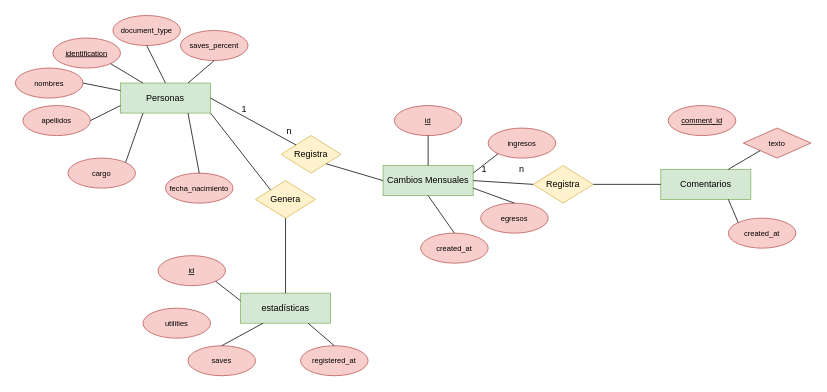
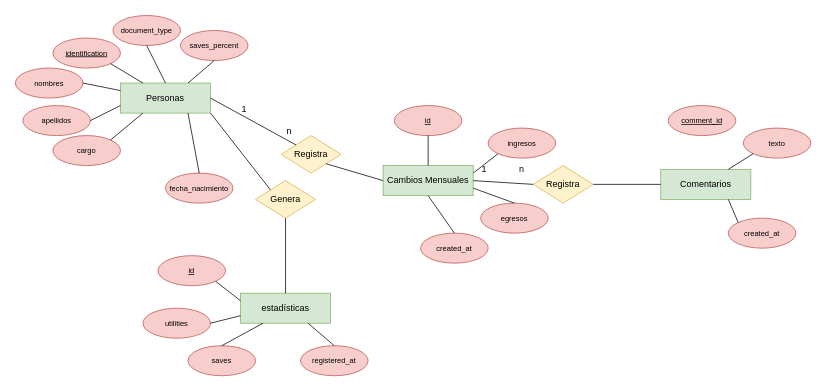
node "texto": shape diamond -> ellipse
node "cargo": moved (102, 173) -> (87, 150)
edge "estadísticas" -- "utilities": added
